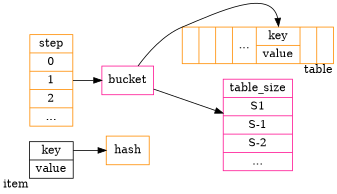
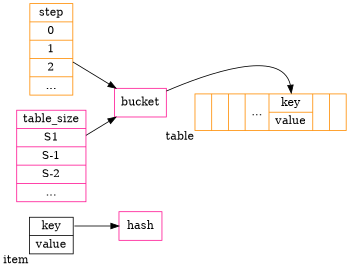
edge "bucket" -> "table_size": reversed
node "hash": color darkorange -> deeppink
